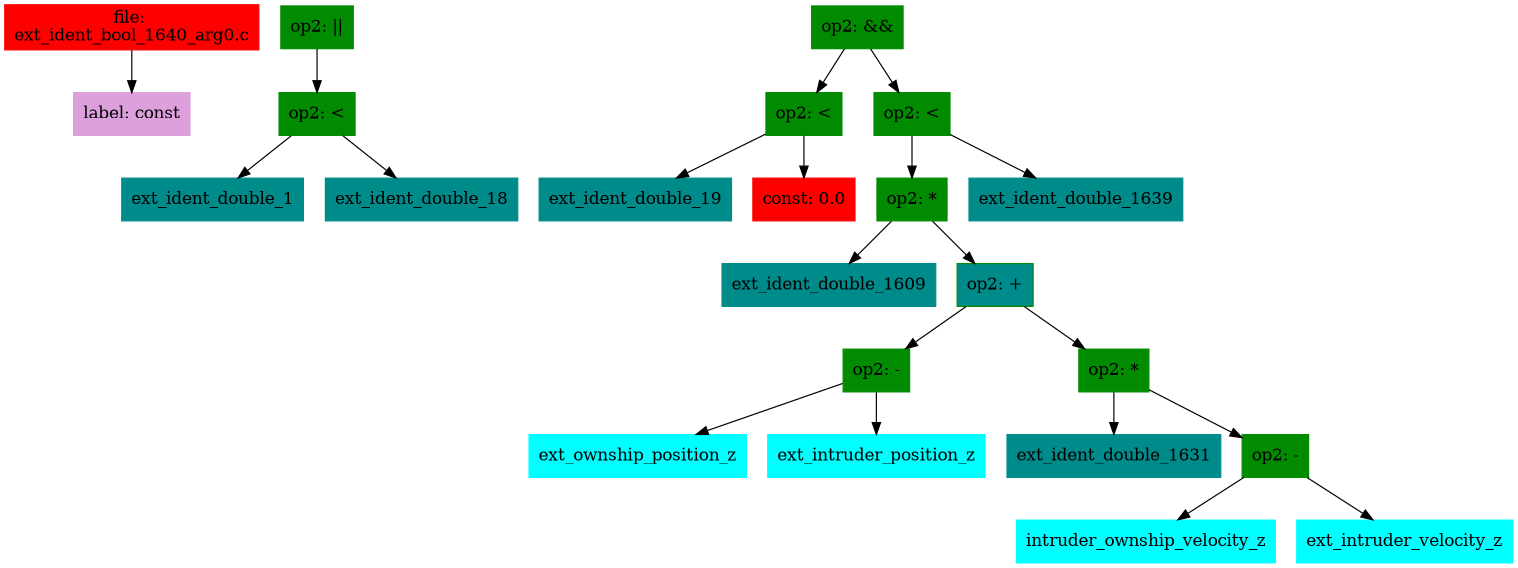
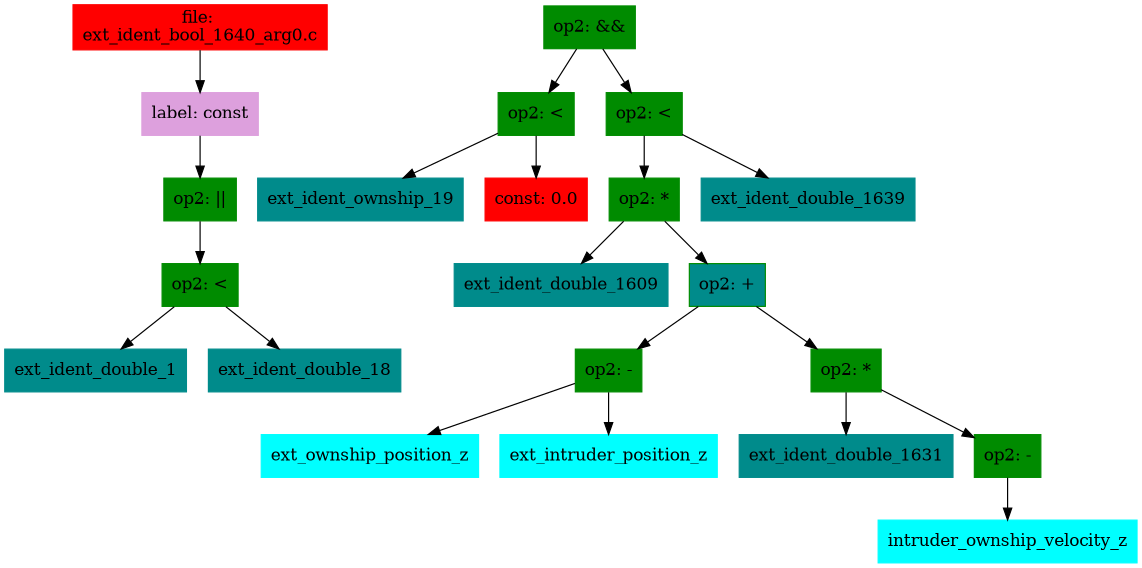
edge "label: const" -> "op2: ||": added
node "ext_ident_double_19": label "ext_ident_double_19" -> "ext_ident_ownship_19"
node "ext_intruder_velocity_z": removed
